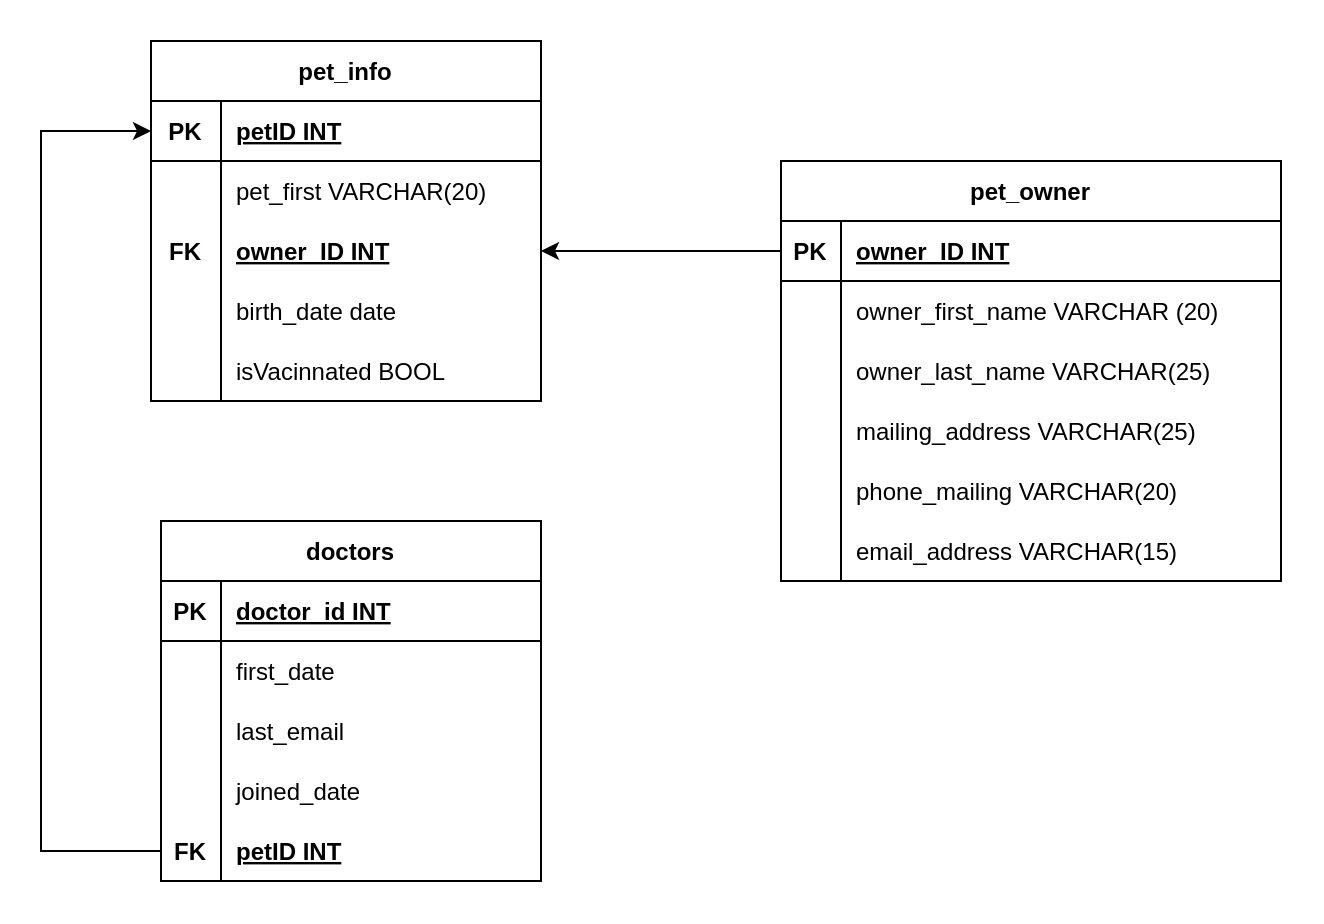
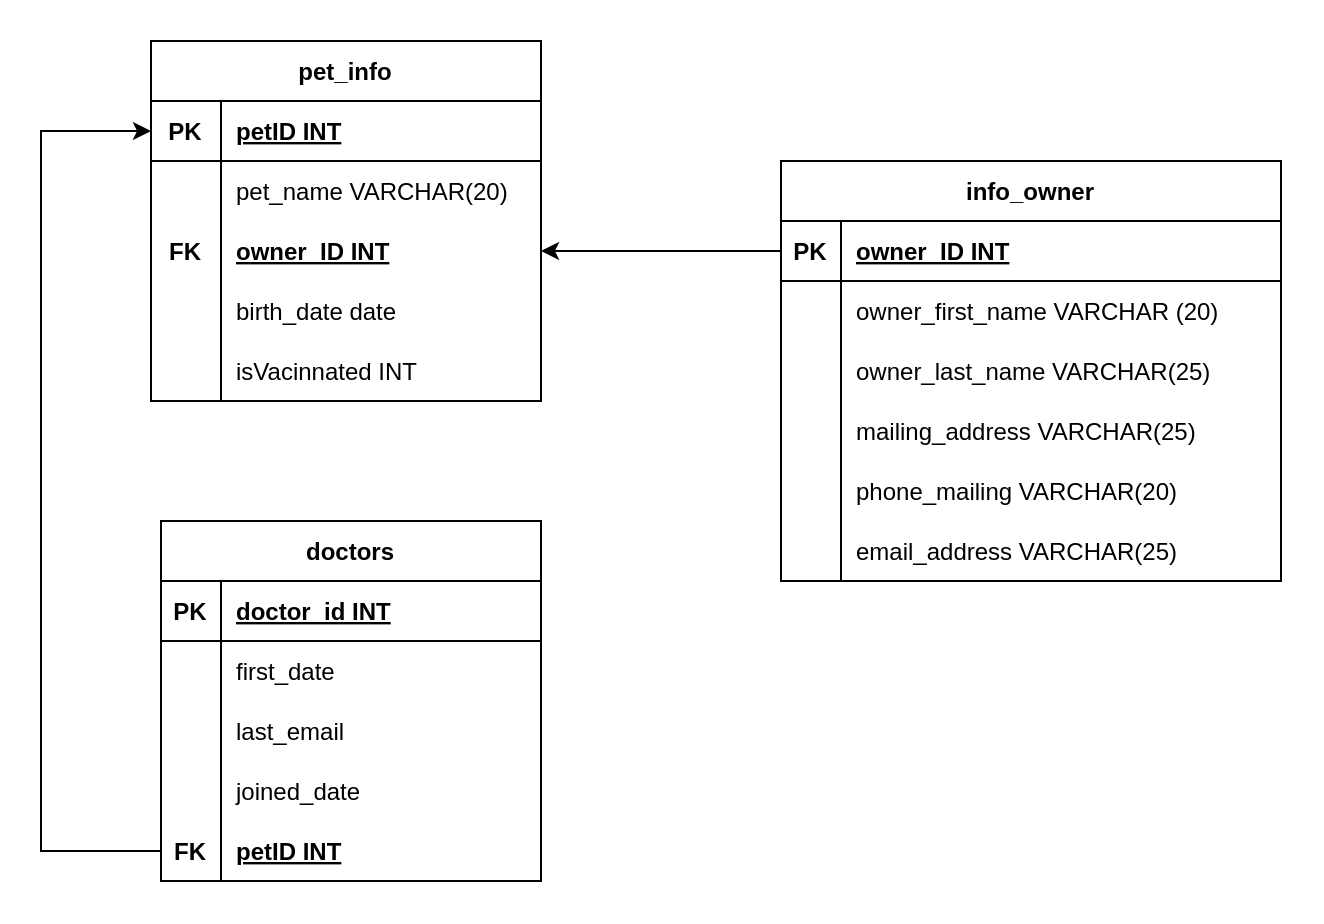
node "pet_first VARCHAR(20)": label "pet_first VARCHAR(20)" -> "pet_name VARCHAR(20)"
node "pet_owner": label "pet_owner" -> "info_owner"
node "isVacinnated BOOL": label "isVacinnated BOOL" -> "isVacinnated INT"
node "email_address VARCHAR(15)": label "email_address VARCHAR(15)" -> "email_address VARCHAR(25)"
